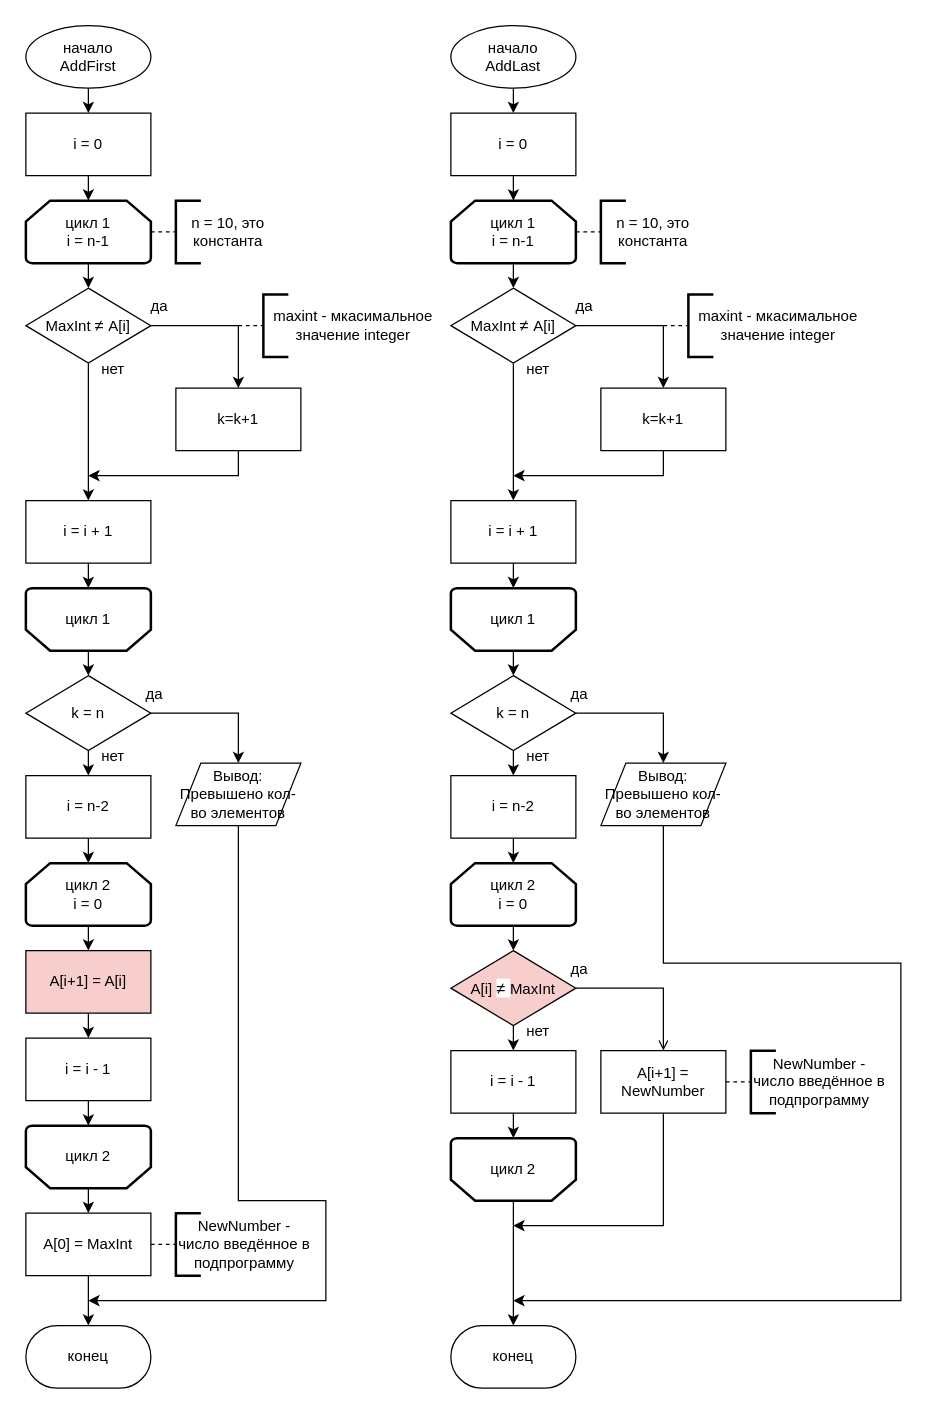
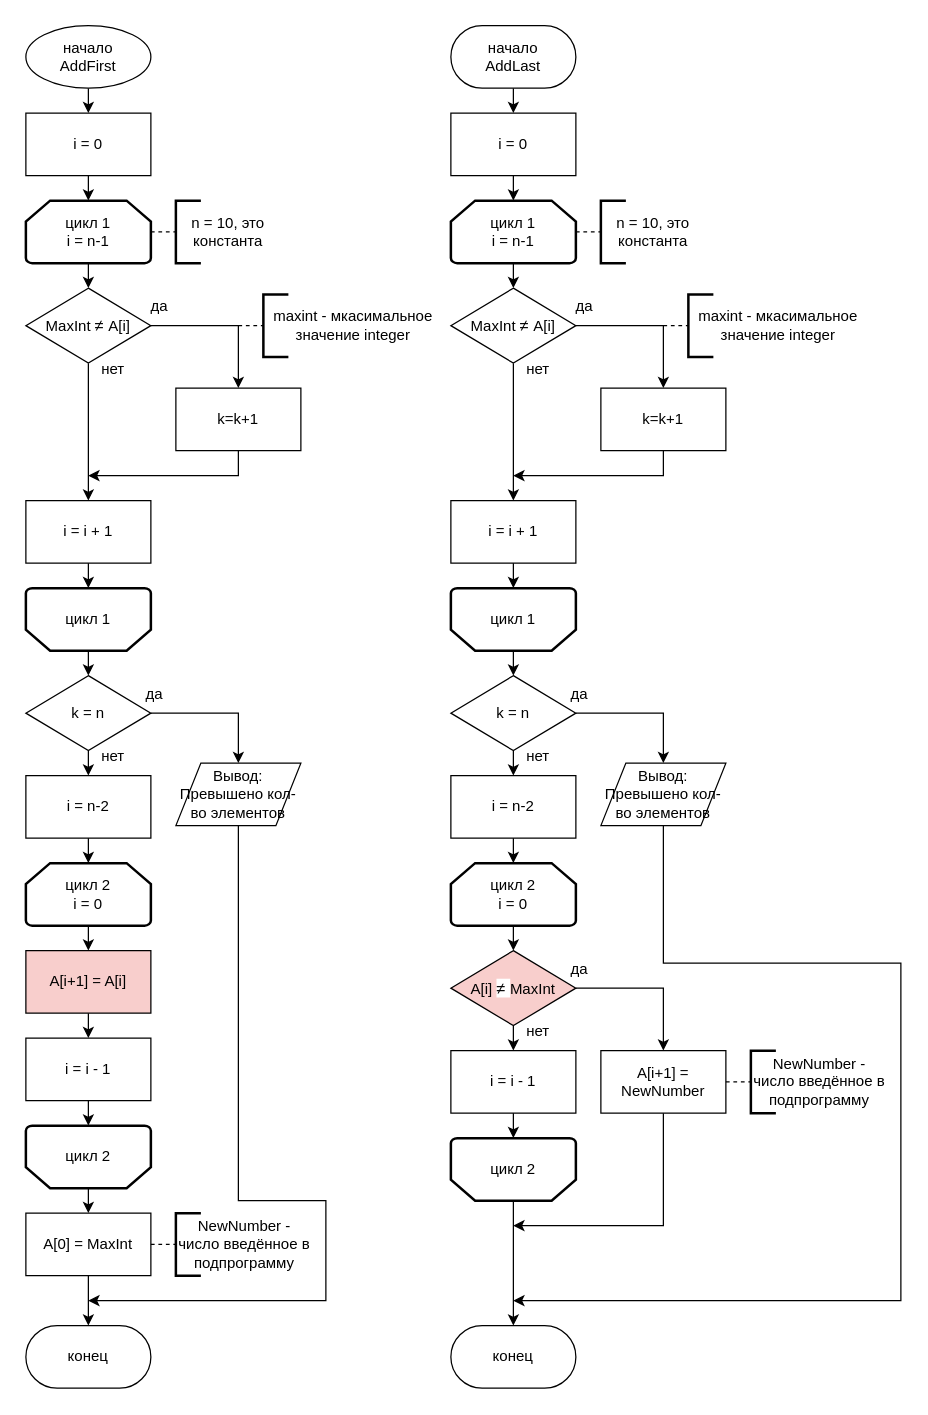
node "начало AddLast": shape ellipse -> rounded rectangle
edge "A[i] ≠ MaxInt" -> "A[i+1] = NewNumber": arrowhead open -> classic
